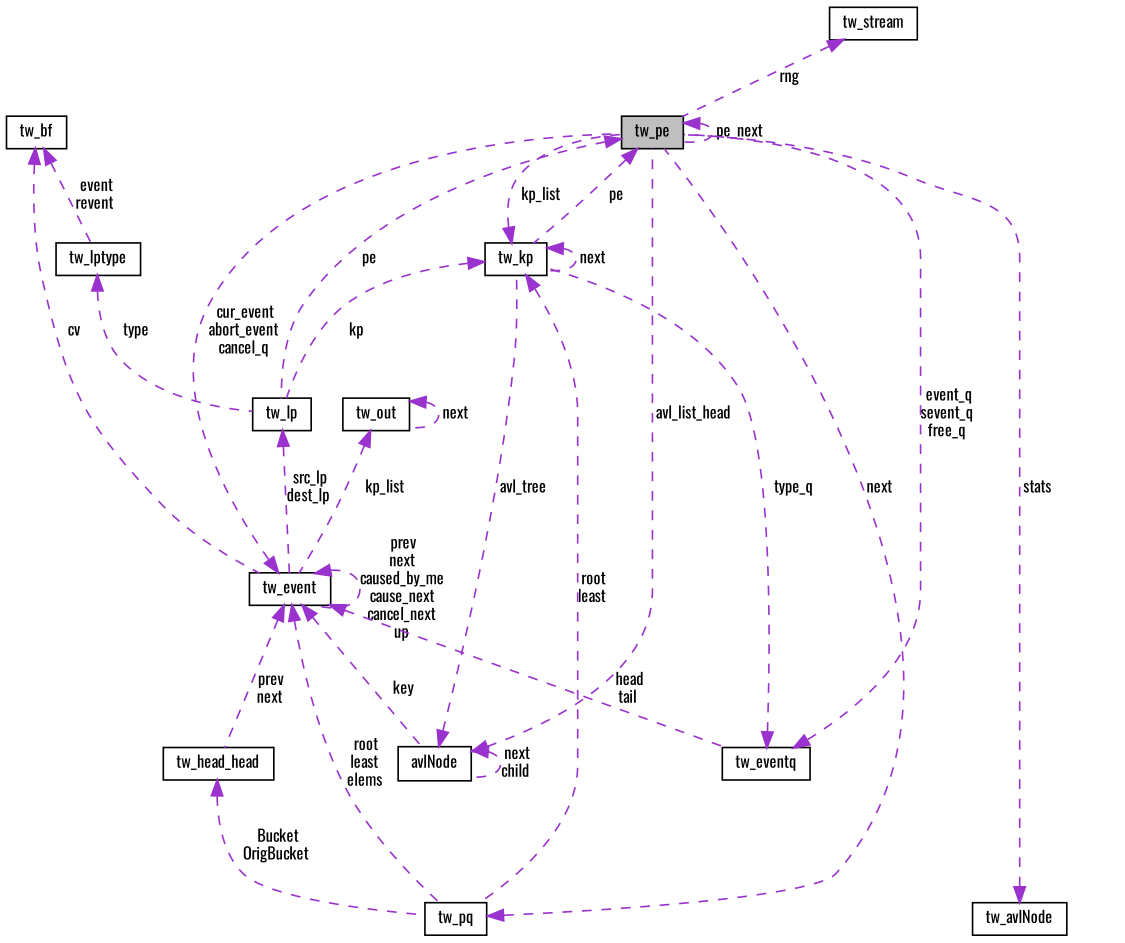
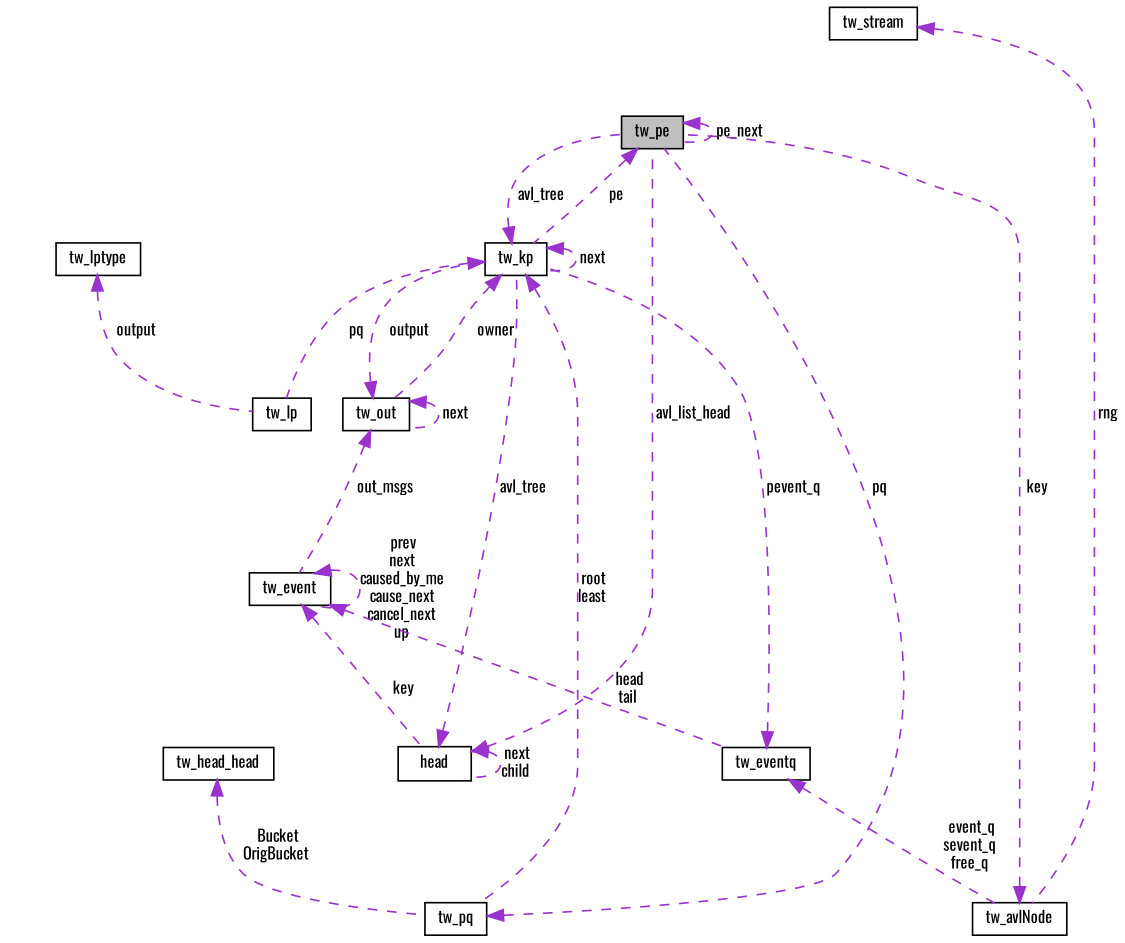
edge "tw_pe" -> "tw_stream": now "tw_avlNode" -> "tw_stream"
node "tw_bf": removed
edge "tw_pe" -> "tw_kp": label " kp_list" -> " avl_tree"
edge "tw_lp" -> "tw_pe": removed, label "pe"
edge "tw_pe" -> "tw_event": removed, label "cur_event abort_event cancel_q"
edge "tw_kp" -> "tw_out": added, label "output"
edge "tw_lp" -> "tw_lptype": label " type" -> " output"
edge "tw_lp" -> "tw_kp": label " kp" -> " pq"
edge "tw_out" -> "tw_kp": added, label "owner"
edge "tw_pe" -> "tw_eventq": now "tw_avlNode" -> "tw_eventq"
edge "tw_event" -> "tw_out": label " kp_list" -> " out_msgs"
edge "tw_kp" -> "tw_eventq": label " type_q" -> " pevent_q"
edge "tw_pe" -> "tw_pq": label " next" -> " pq"
edge "tw_pe" -> "tw_avlNode": label " stats" -> " key"
edge "tw_event" -> "tw_lp": removed, label "src_lp dest_lp"
edge "tw_head_head" -> "tw_event": removed, label "prev next"
node "avlNode": label "avlNode" -> "head"
edge "tw_pq" -> "tw_event": removed, label "root least elems"
